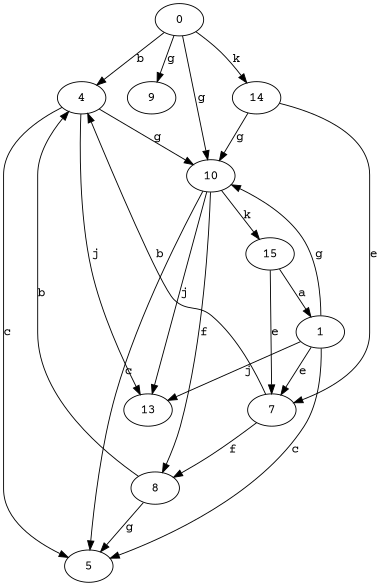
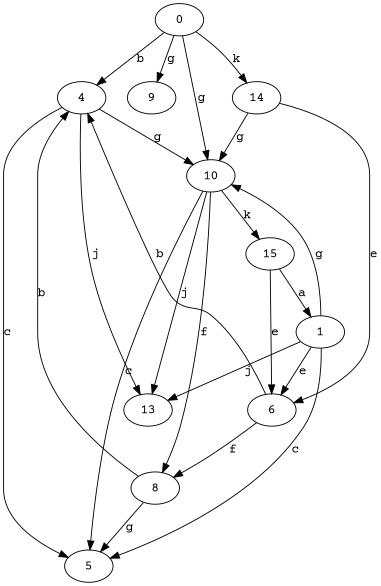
node "7": label "7" -> "6"
